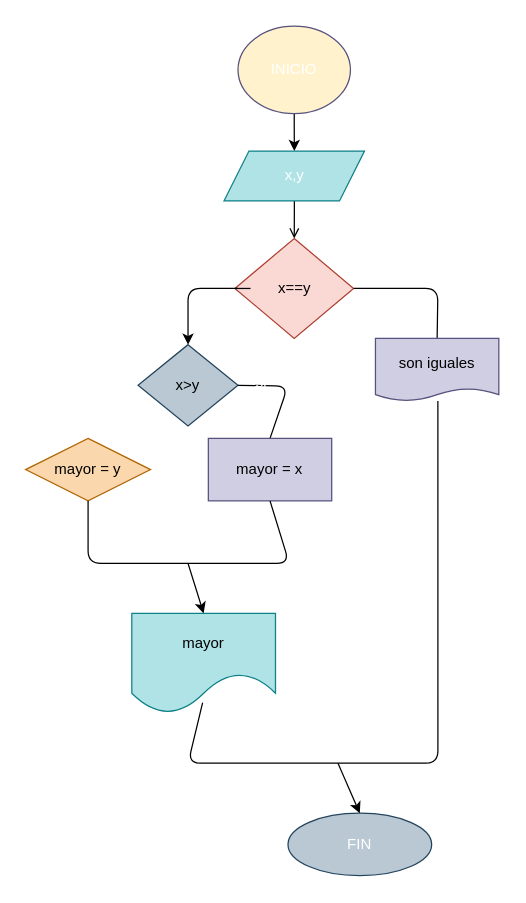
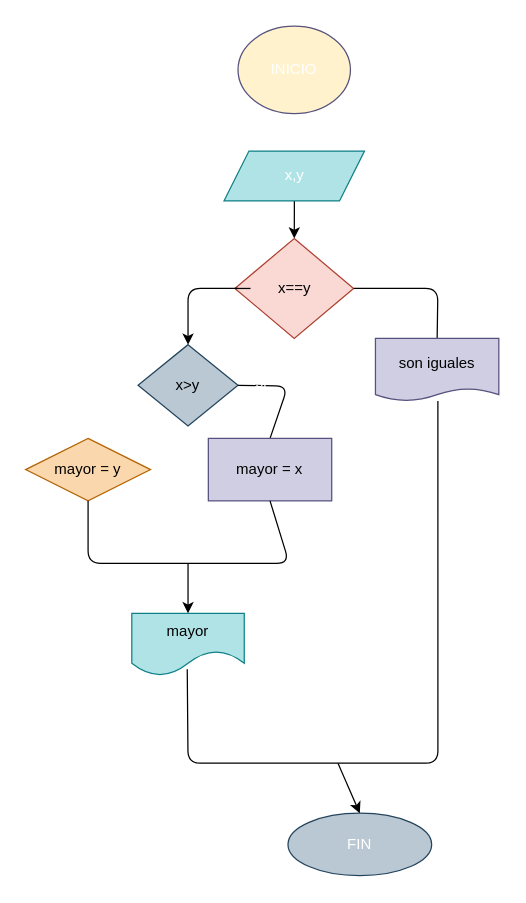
edge "INICIO" -> "x,y": removed
edge "x,y" -> "x==y": arrowhead open -> classic
node "mayor": size 144x100 -> 113x63
